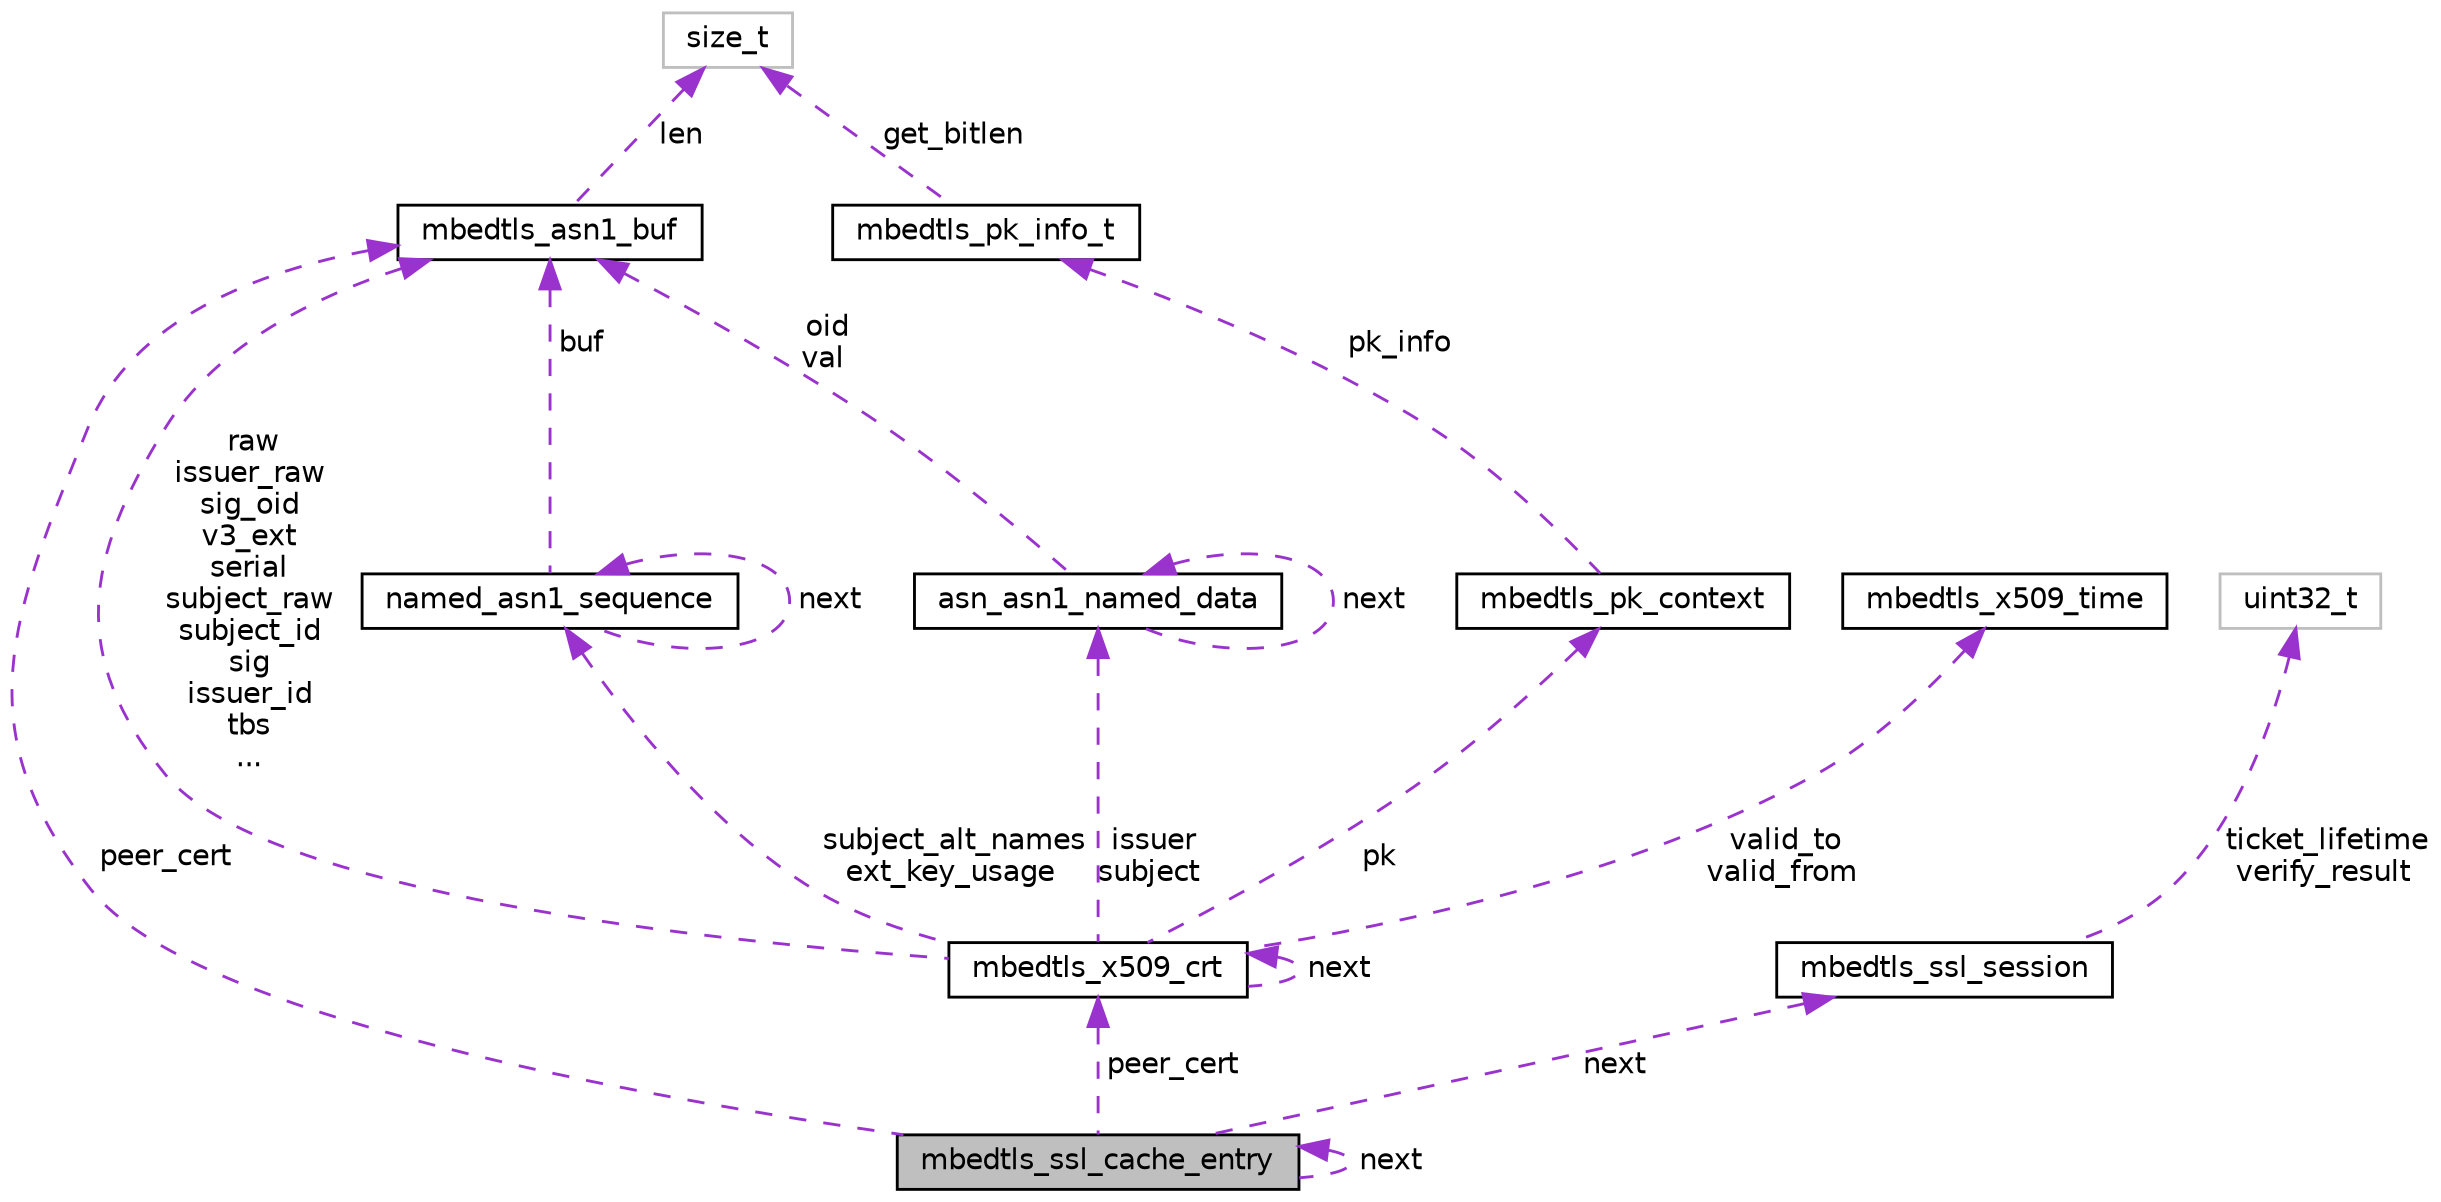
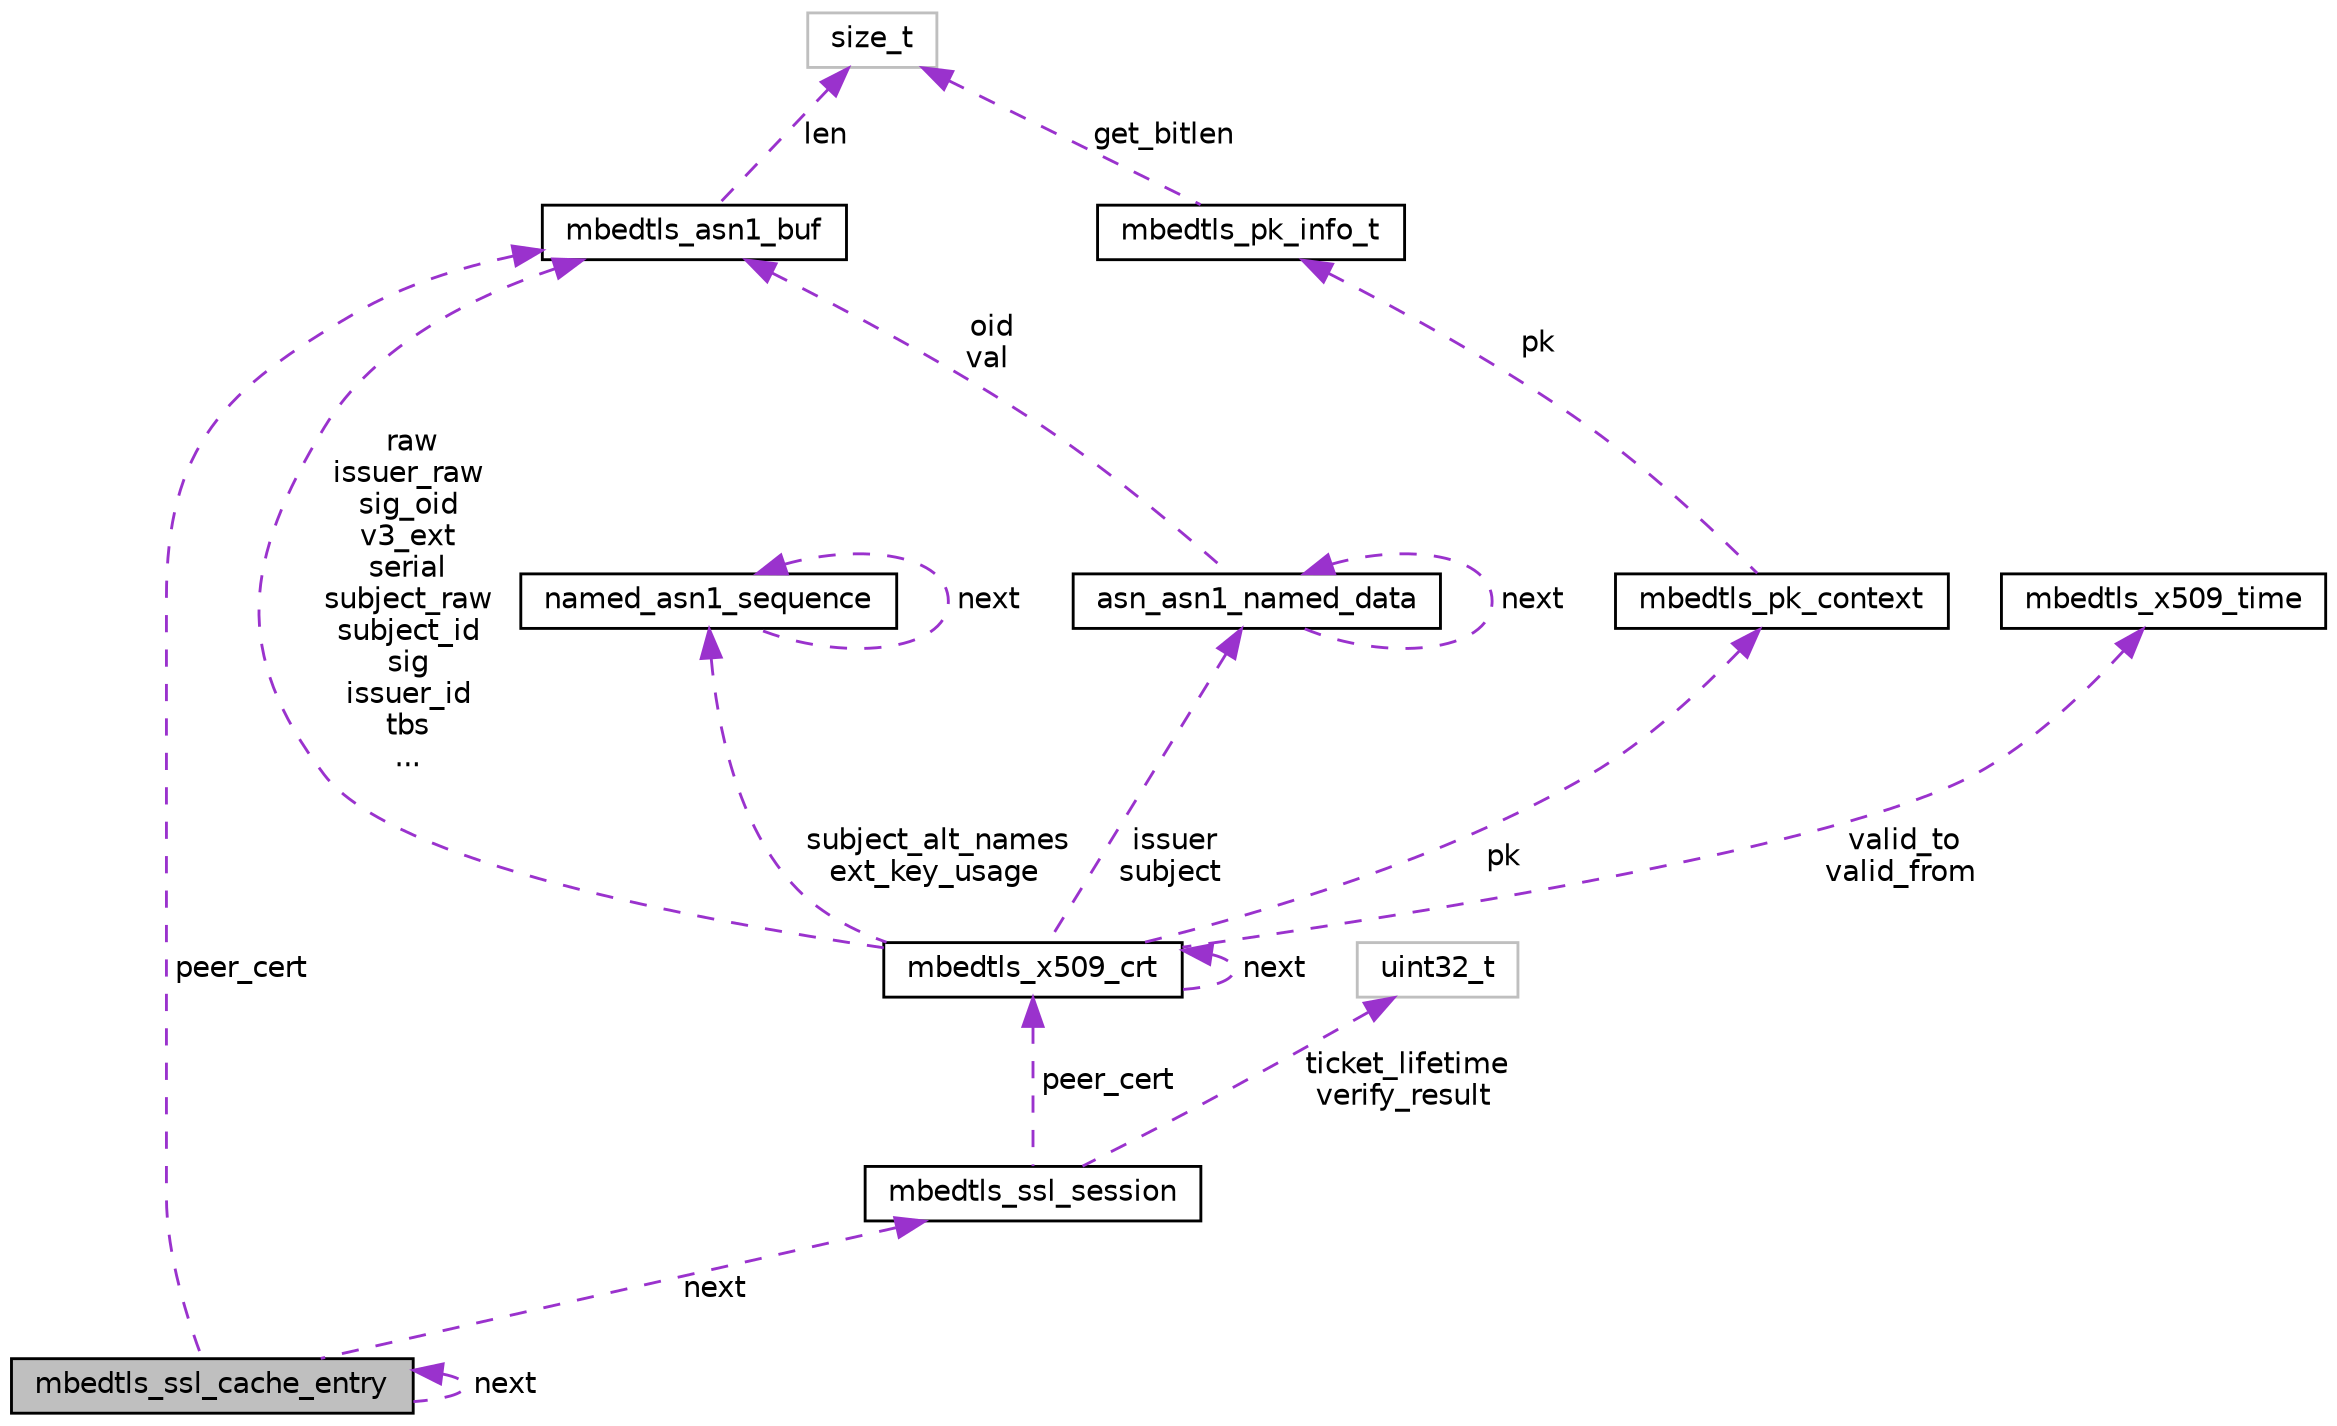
edge "mbedtls_pk_context" -> "mbedtls_pk_info_t": label " pk_info" -> " pk"
edge "named_asn1_sequence" -> "mbedtls_asn1_buf": removed, label "buf"
edge "mbedtls_ssl_cache_entry" -> "mbedtls_x509_crt": now "mbedtls_ssl_session" -> "mbedtls_x509_crt"
